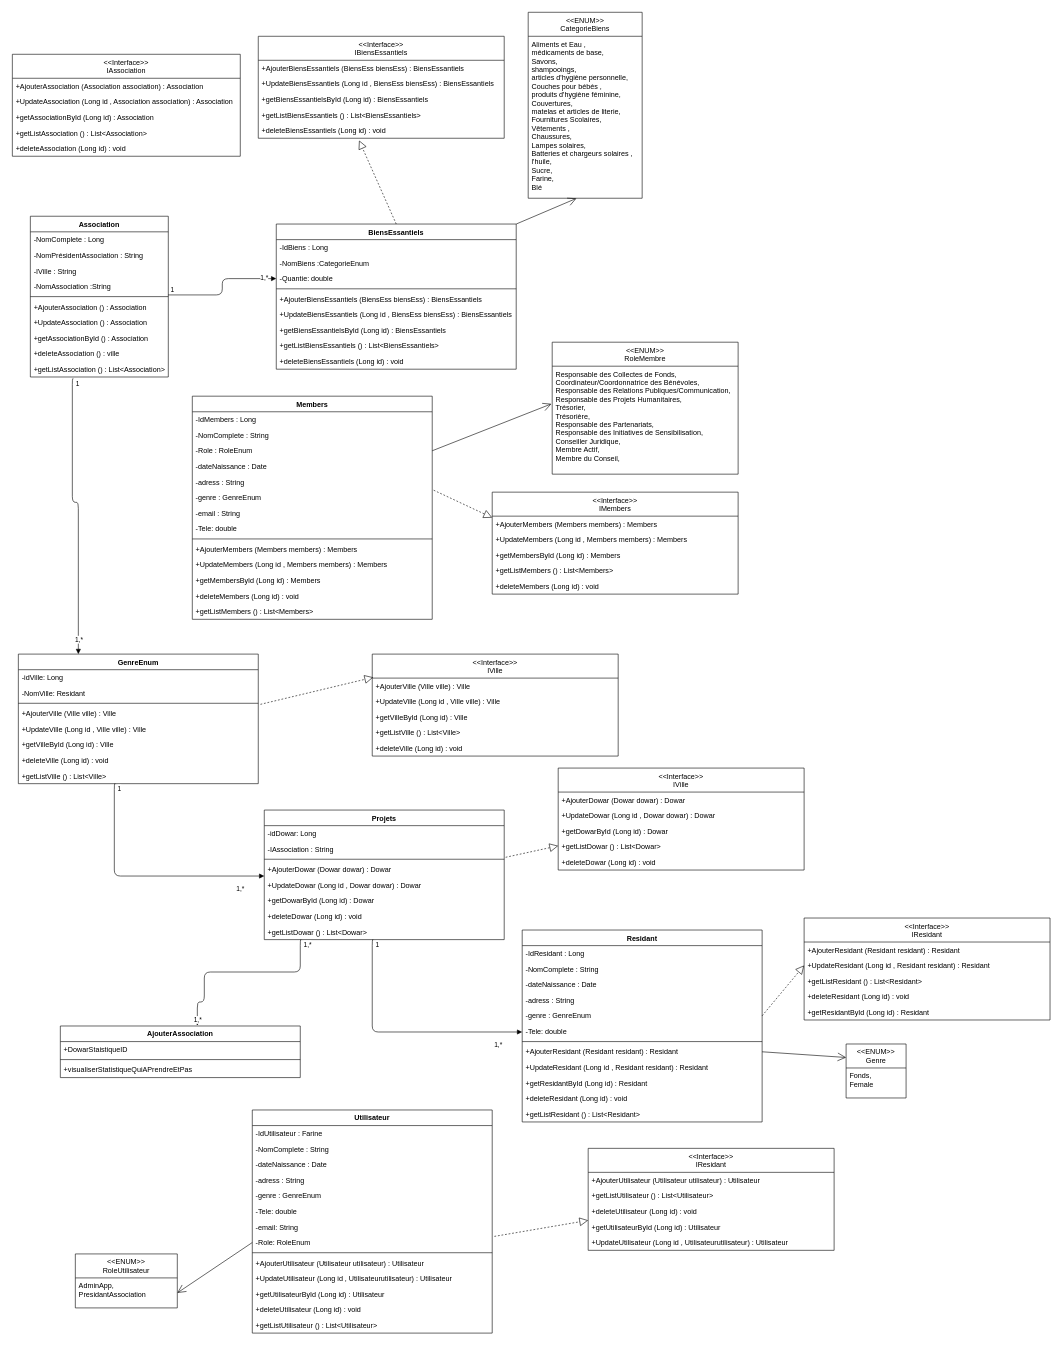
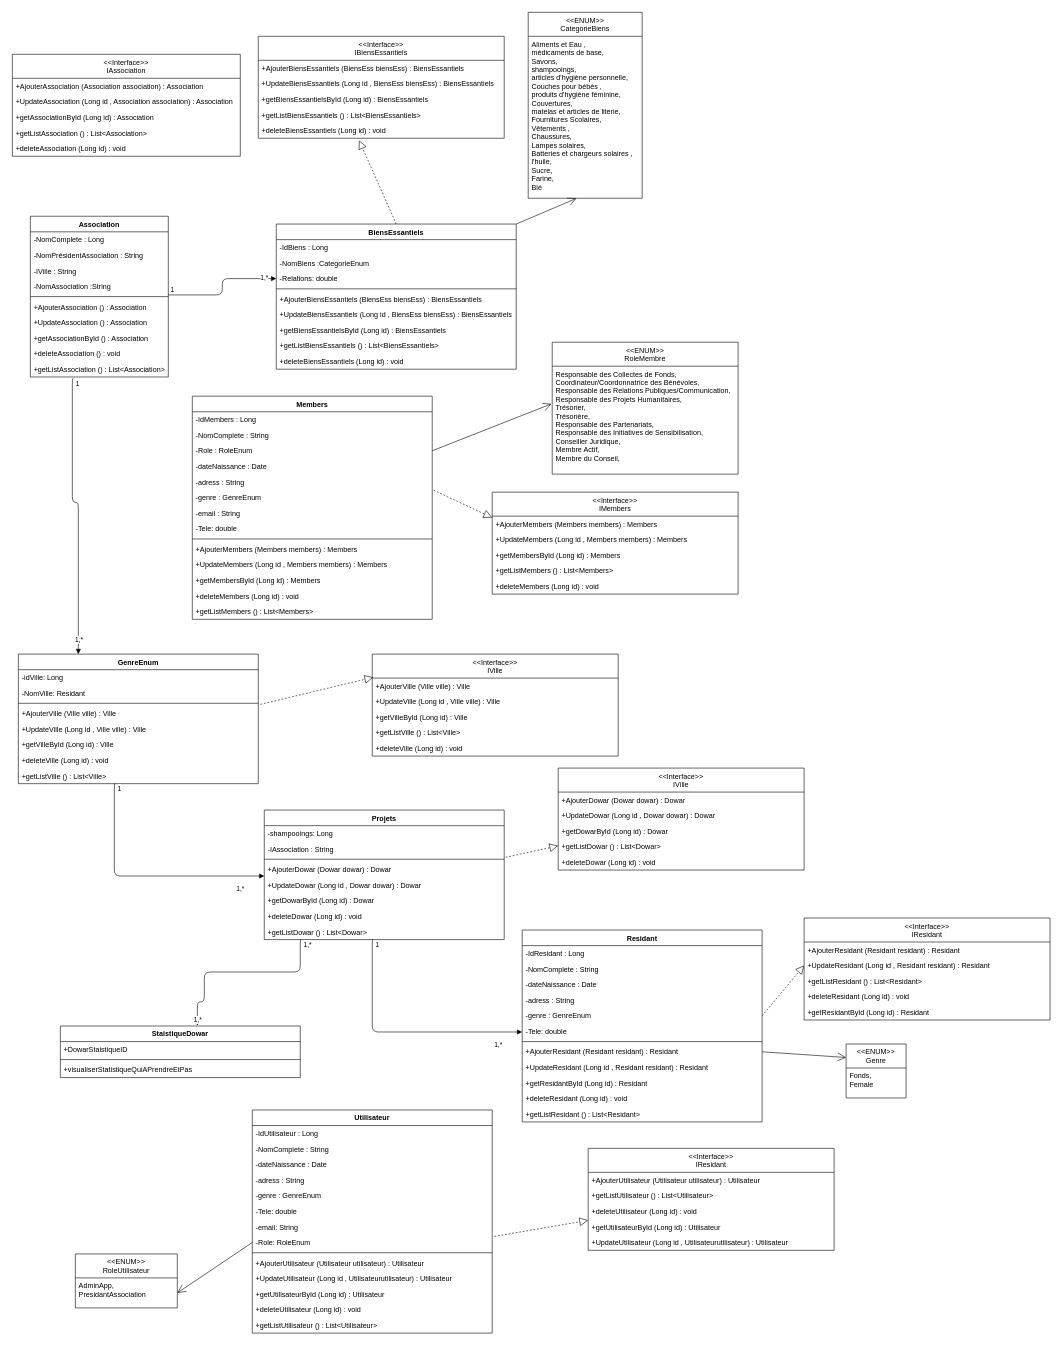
node "-Quantie: double": label "-Quantie: double" -> "-Relations: double"
node "+deleteAssociation () : ville": label "+deleteAssociation () : ville" -> "+deleteAssociation () : void"
node "-idDowar: Long": label "-idDowar: Long" -> "-shampooings: Long"
node "AjouterAssociation": label "AjouterAssociation" -> "StaistiqueDowar"
node "-IdUtilisateur : Farine": label "-IdUtilisateur : Farine" -> "-IdUtilisateur : Long"
